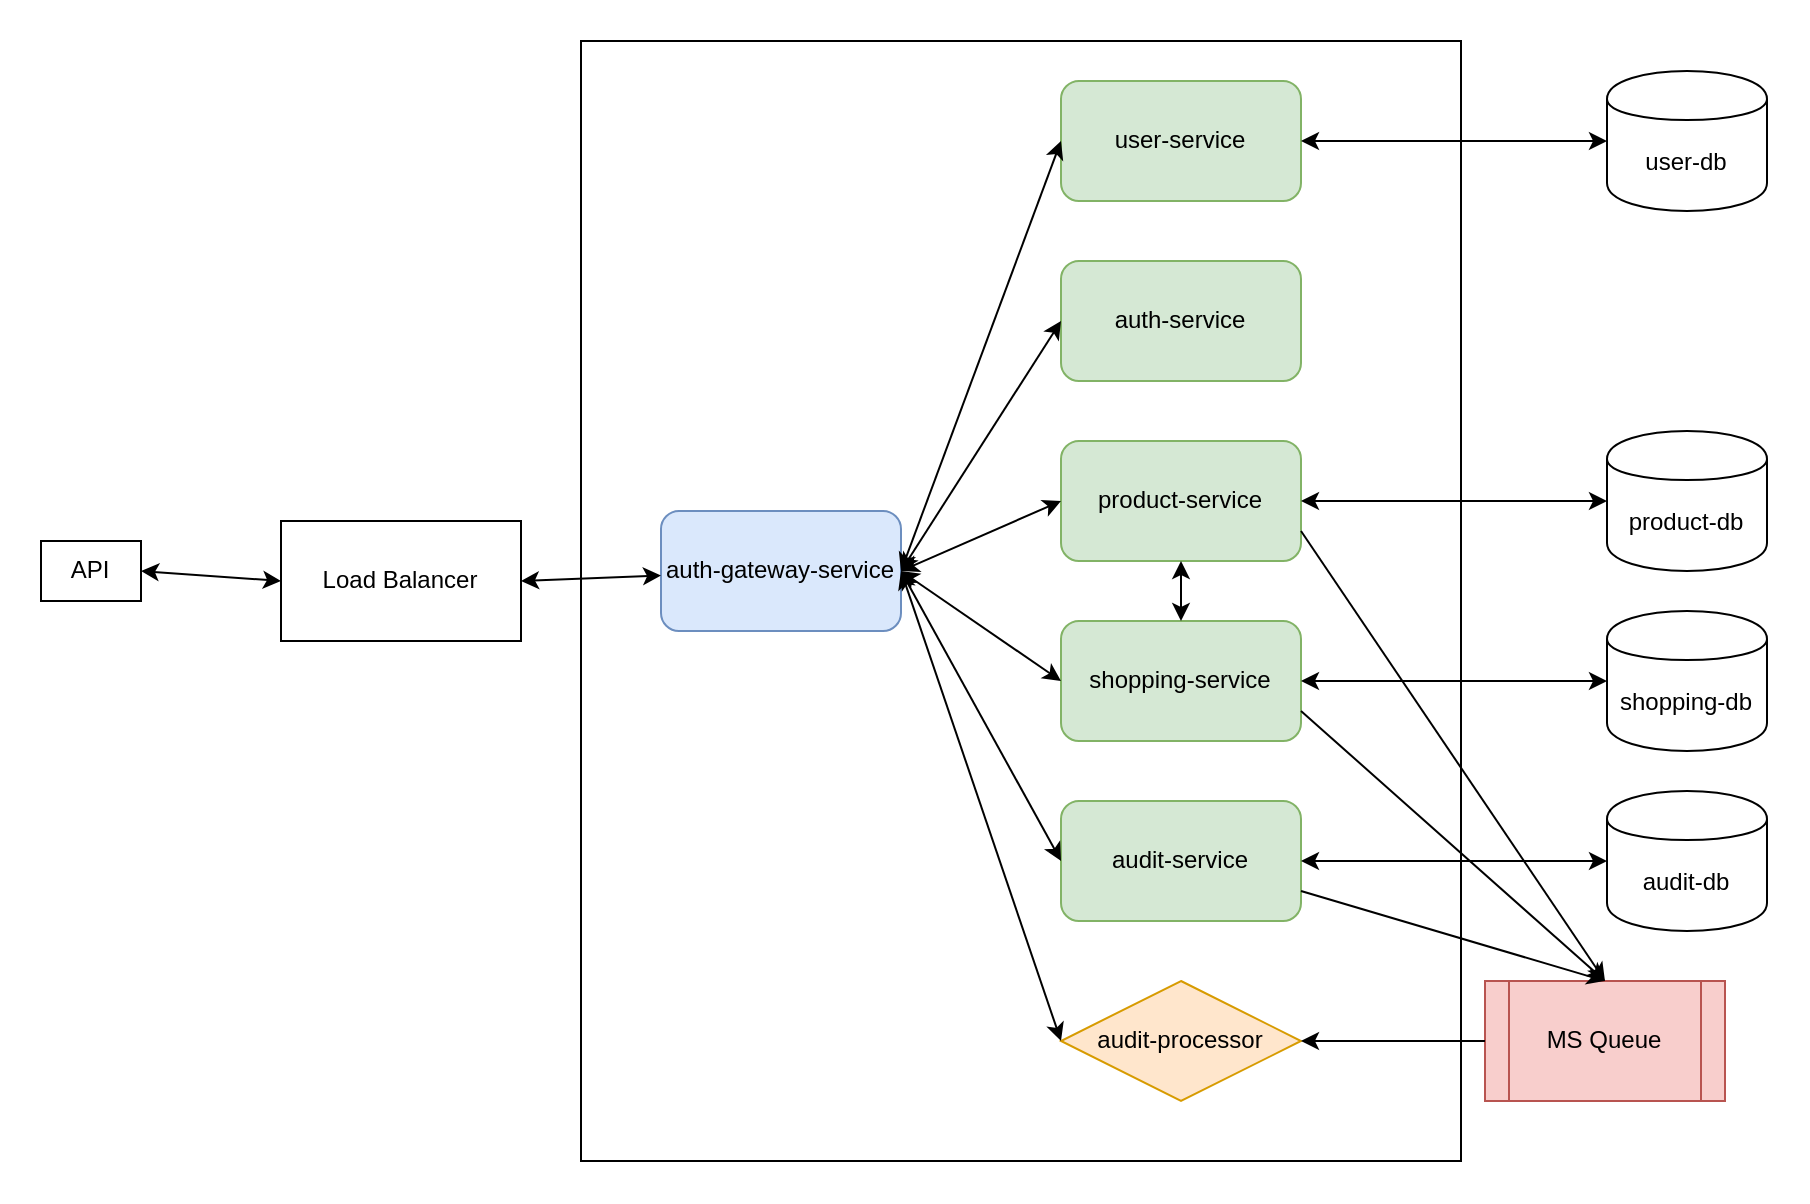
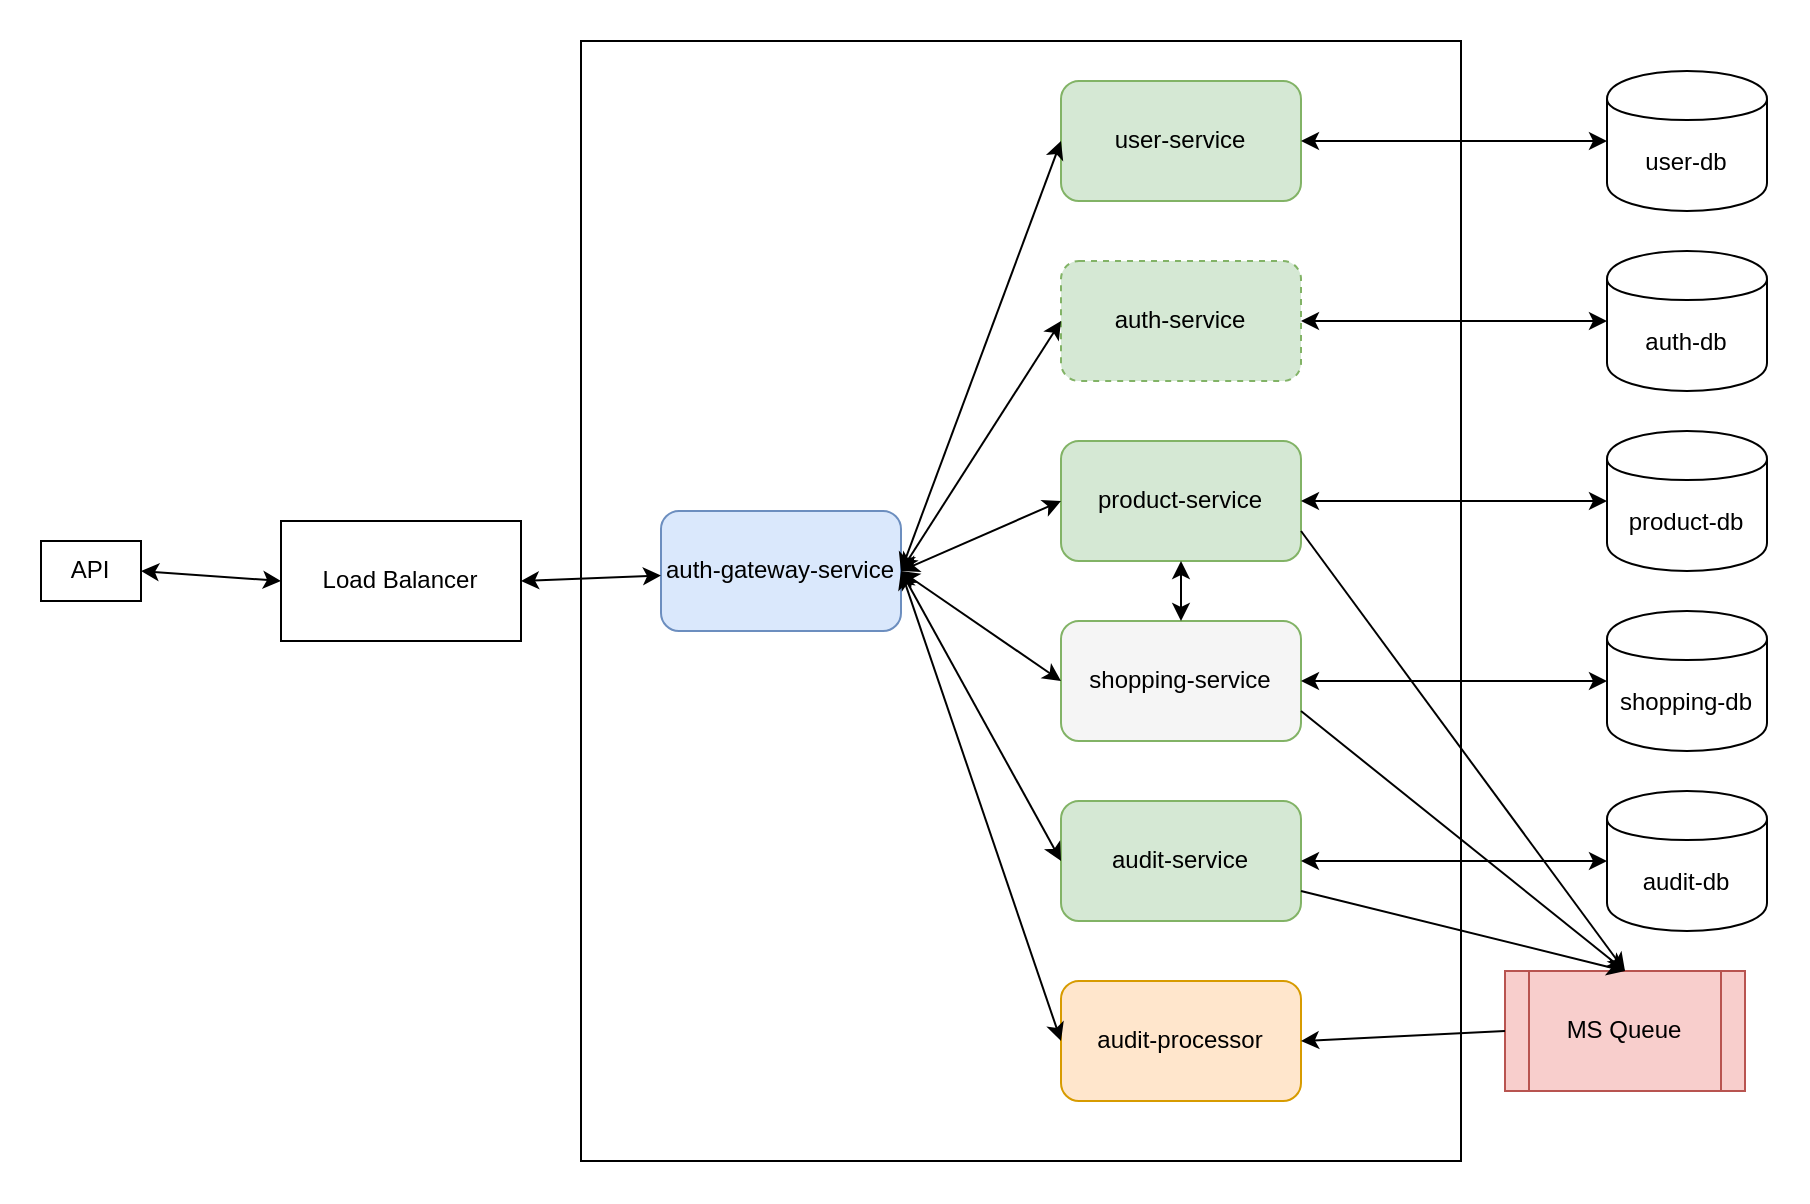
node "auth-service": style solid -> dashed
edge "auth-service" -- "auth-db": added
node "auth-db": added
node "shopping-service": fillcolor #d5e8d4 -> #f5f5f5
node "audit-processor": shape diamond -> rounded rectangle
node "MS Queue": moved (1605, 1041) -> (1625, 1031)
